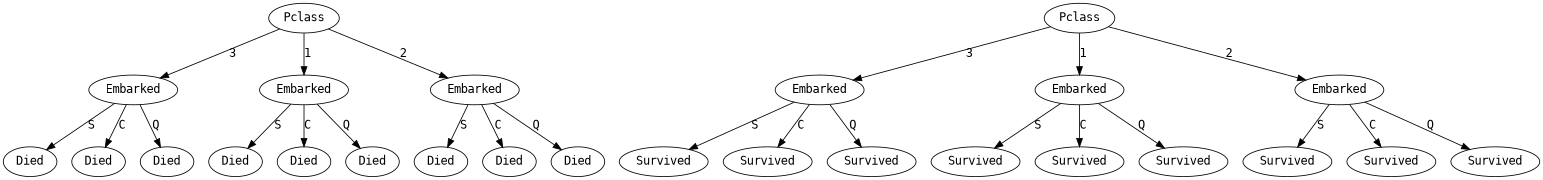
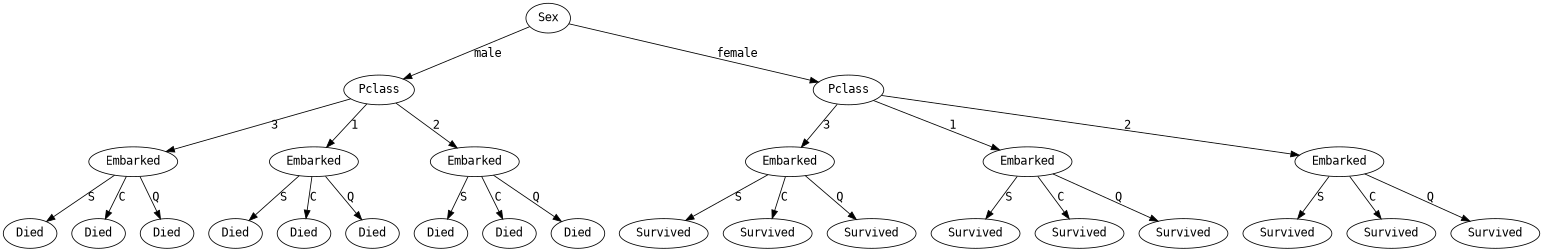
node "Sex": added
